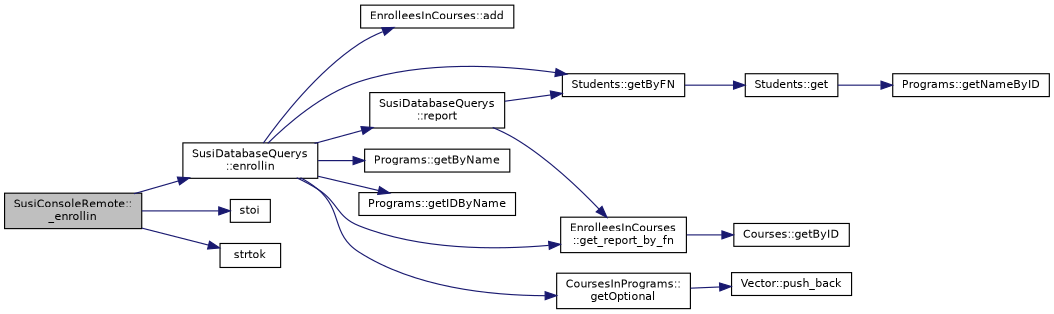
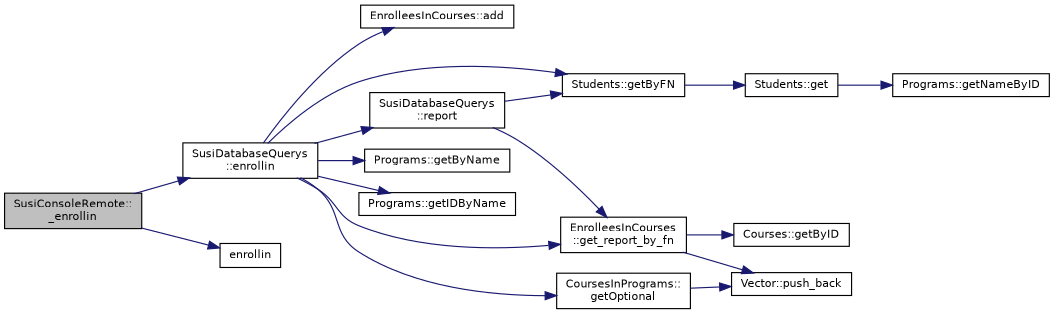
node "stoi": removed
node "strtok": label "strtok" -> "enrollin"
edge "EnrolleesInCourses ::get_report_by_fn" -> "Vector::push_back": added
